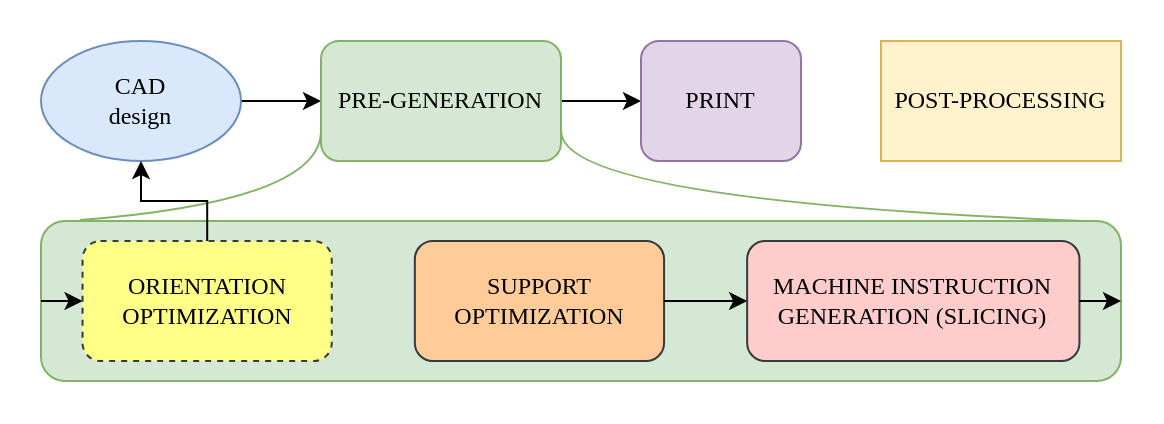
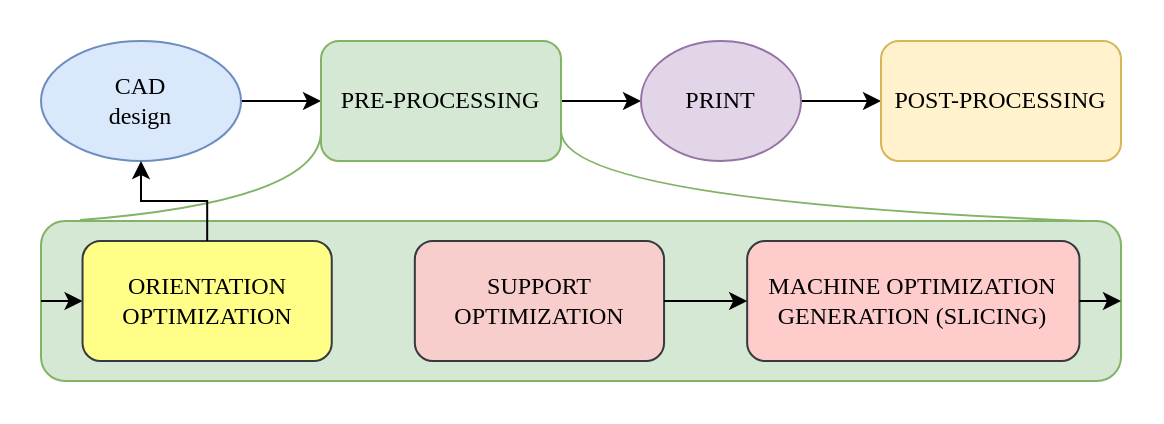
node "PRE-GENERATION": label "PRE-GENERATION" -> "PRE-PROCESSING"
node "PRINT": shape rounded rectangle -> ellipse
edge "PRINT" -> "POST-PROCESSING": added
node "POST-PROCESSING": shape rectangle -> rounded rectangle
node "ORIENTATION OPTIMIZATION": style dashed -> solid
node "SUPPORT OPTIMIZATION": fillcolor #ffcc99 -> #f8cecc
node "MACHINE INSTRUCTION GENERATION (SLICING)": label "MACHINE INSTRUCTION GENERATION (SLICING)" -> "MACHINE OPTIMIZATION GENERATION (SLICING)"
